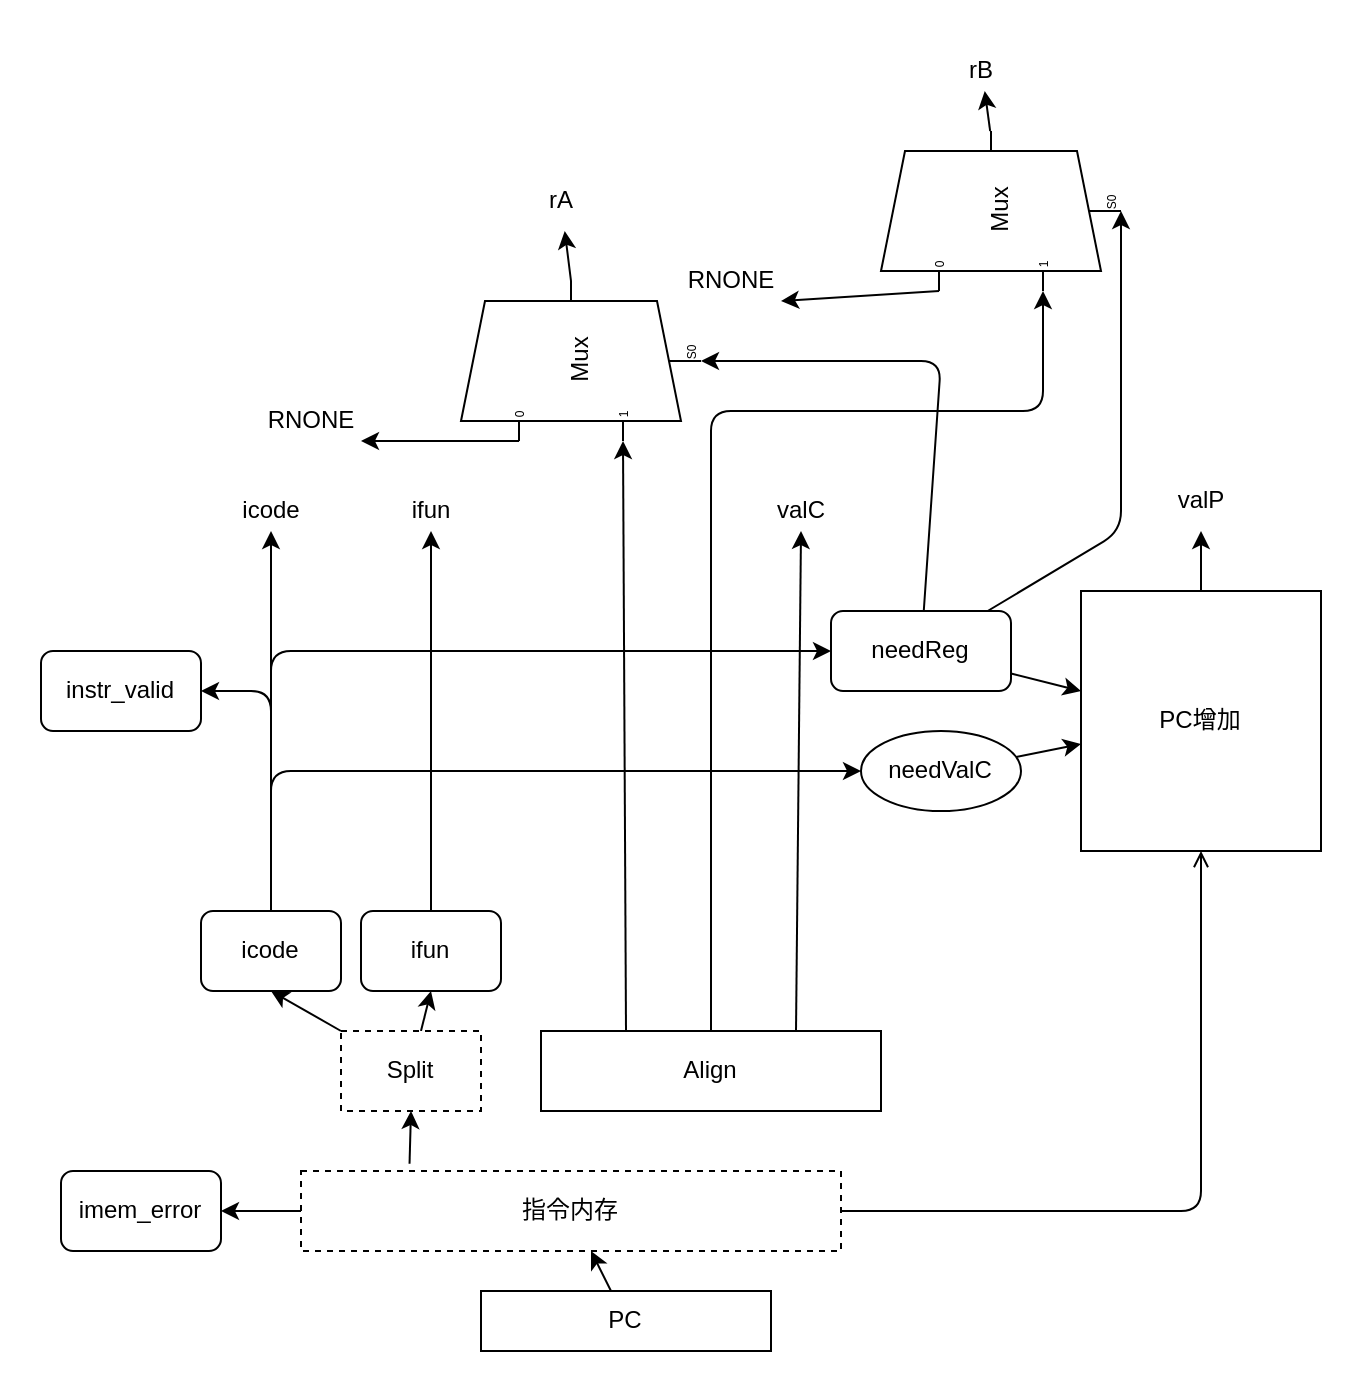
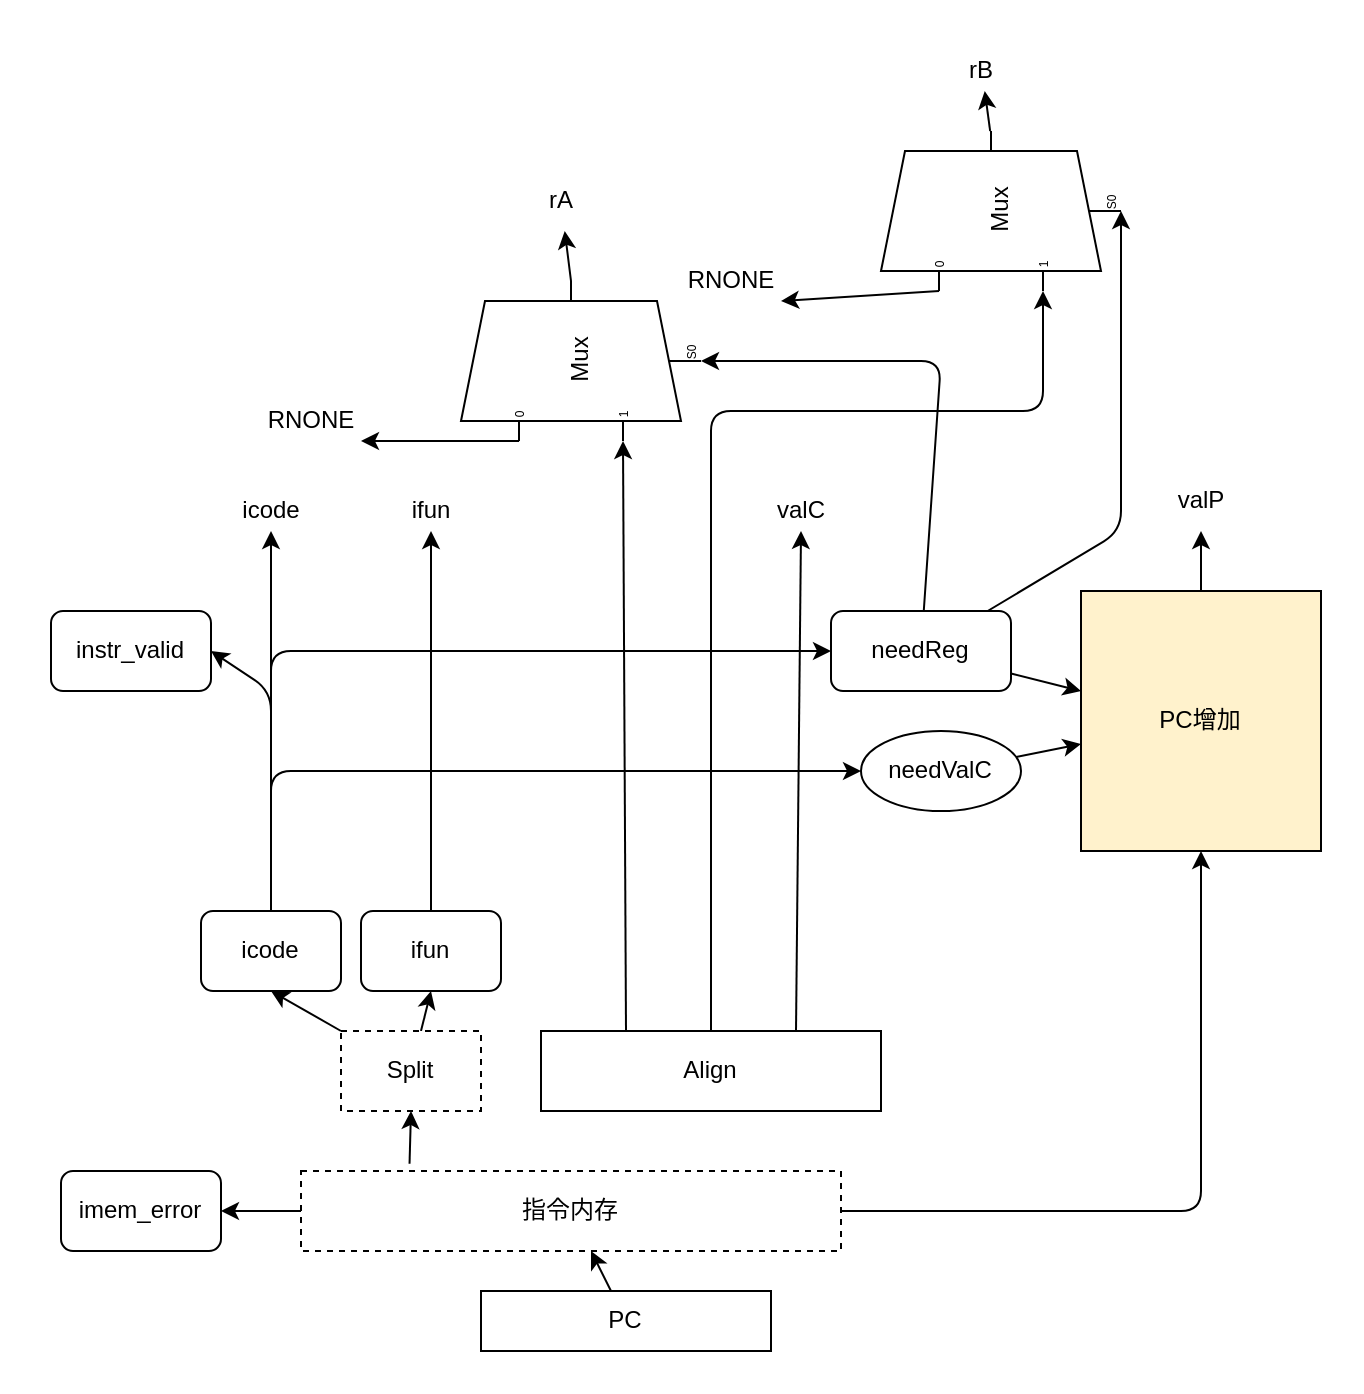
node "instr_valid": moved (121, 691) -> (131, 651)
node "PC增加": fillcolor #ffffff -> #fff2cc
edge "指令内存" -> "PC增加": arrowhead open -> classic
